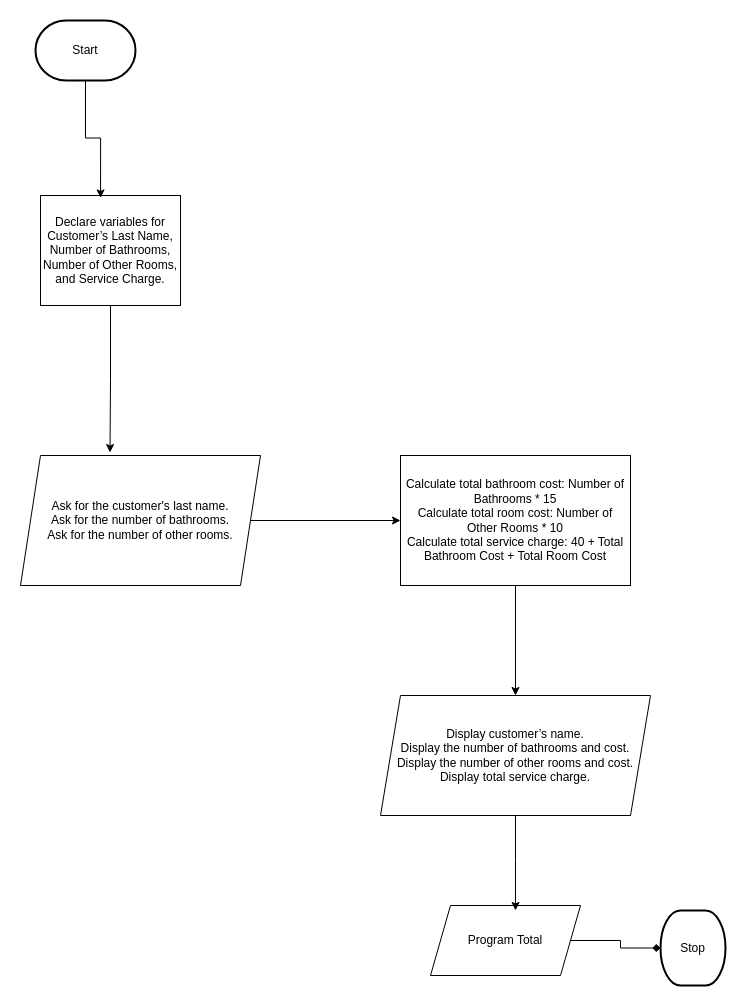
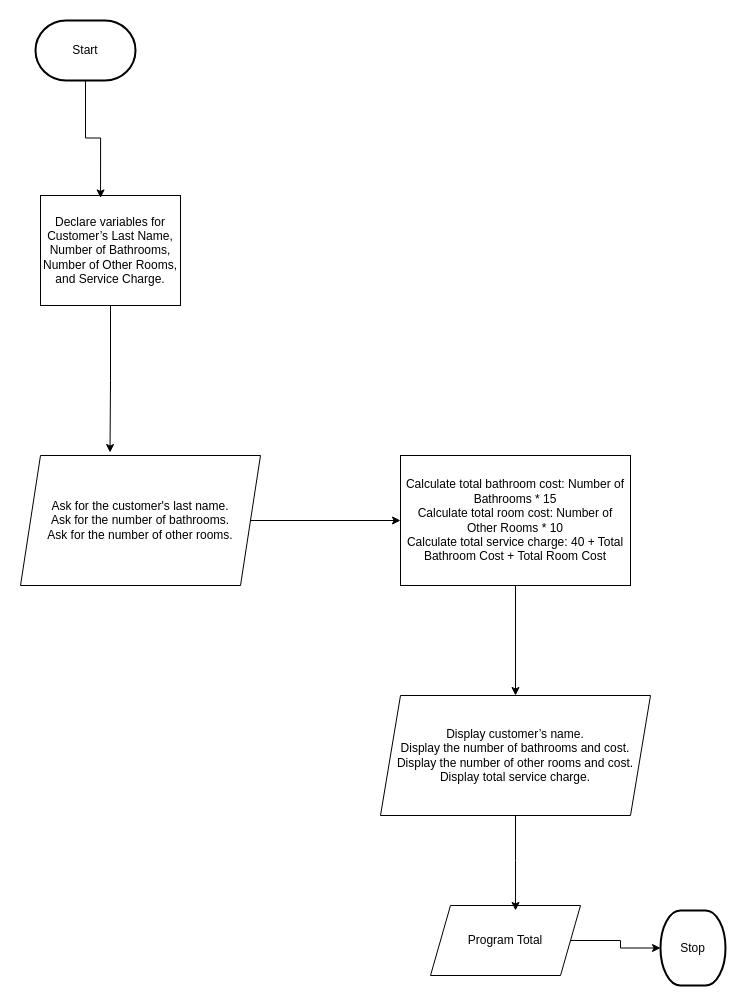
edge "Program Total" -> "Stop": arrowhead diamond -> classic
